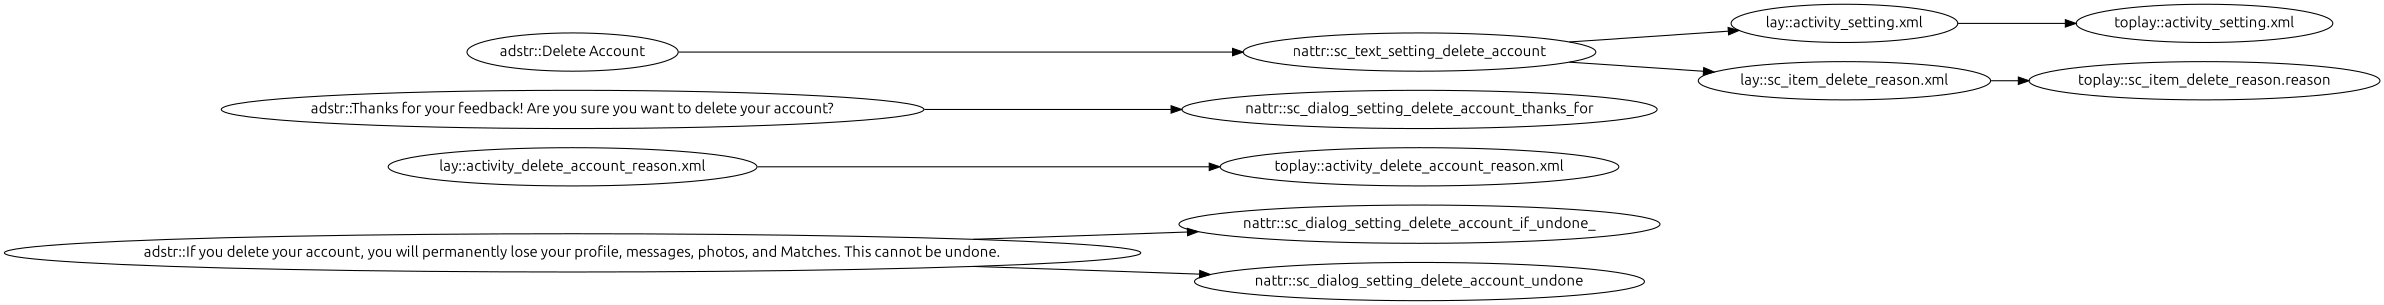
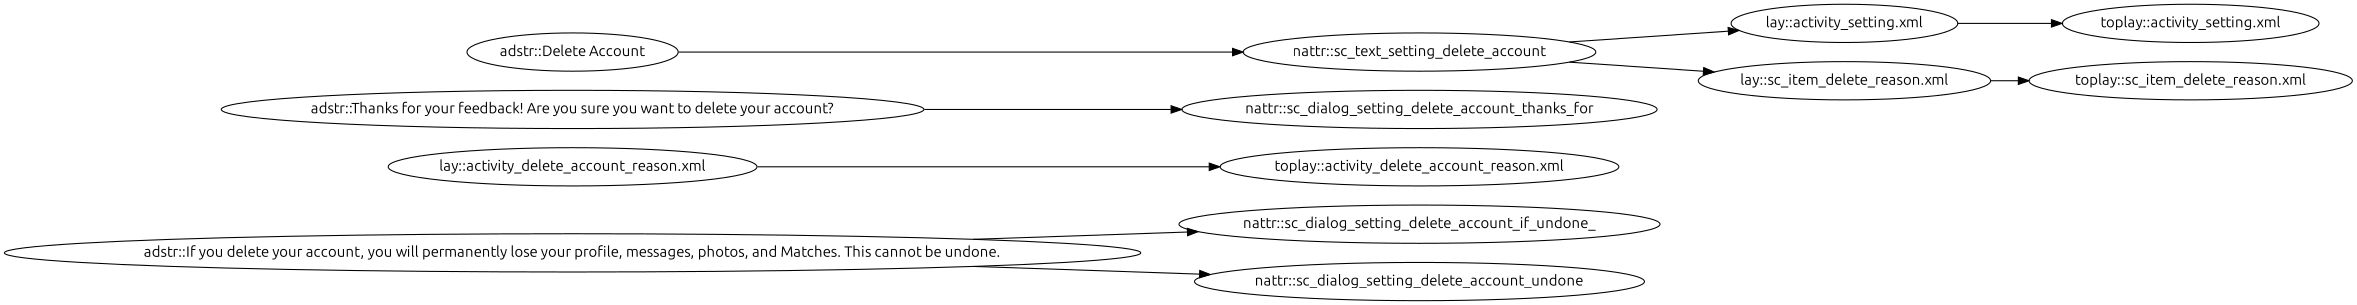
node "toplay::sc_item_delete_reason.reason": label "toplay::sc_item_delete_reason.reason" -> "toplay::sc_item_delete_reason.xml"
